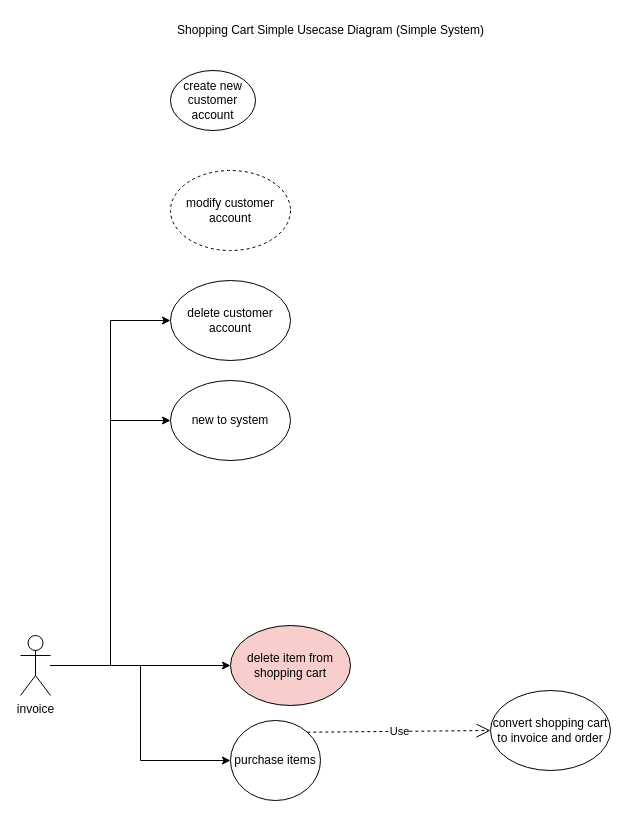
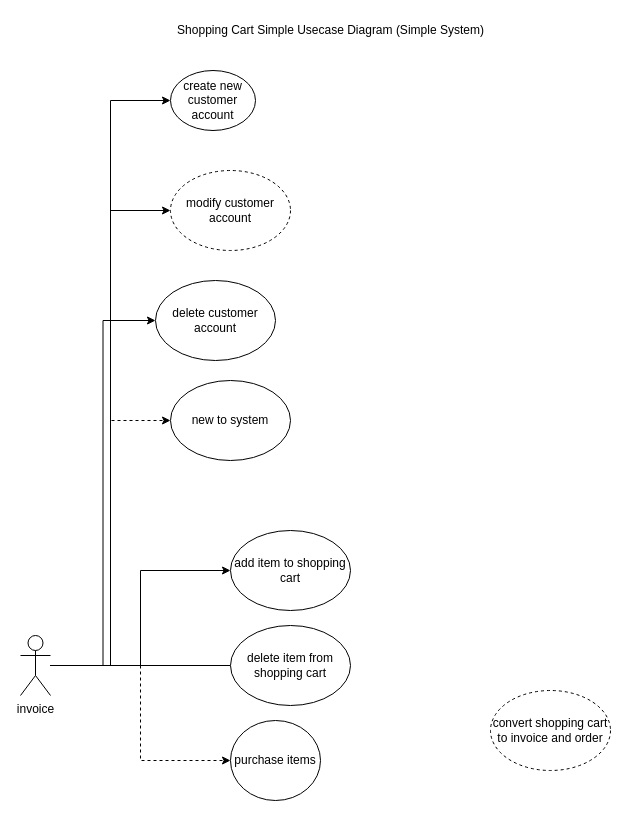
edge "invoice" -> "create new customer account": added
edge "invoice" -> "modify customer account": added
node "delete customer account": moved (231, 321) -> (216, 321)
edge "invoice" -> "new to system": style solid -> dashed
node "add item to shopping cart": added
edge "invoice" -> "add item to shopping cart": added
edge "invoice" -> "delete item from shopping cart": arrowhead classic -> none
node "delete item from shopping cart": fillcolor #f8cecc -> #ffffff
edge "purchase items" -> "convert shopping cart to invoice and order": removed, label "Use"
node "convert shopping cart to invoice and order": style solid -> dashed
edge "invoice" -> "purchase items": style solid -> dashed
